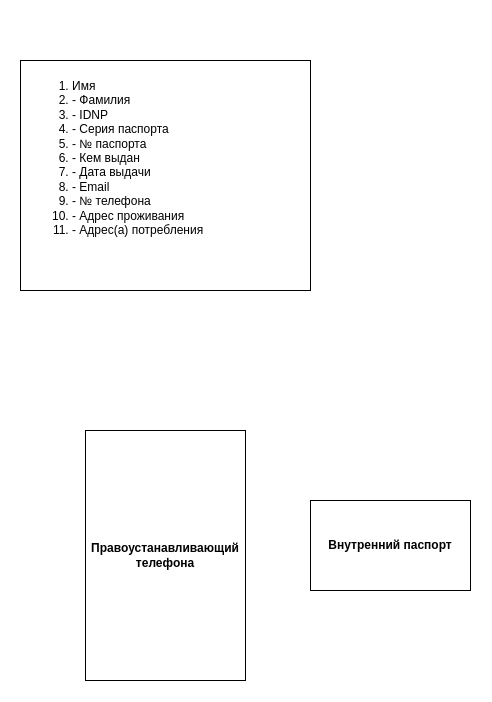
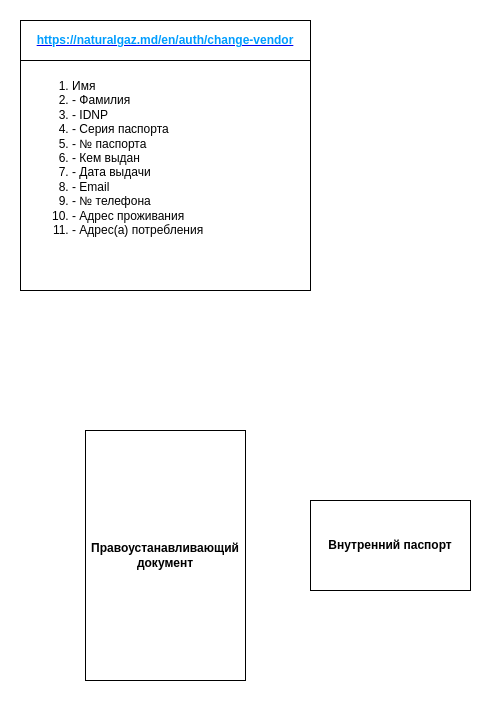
node "https://naturalgaz.md/en/auth/change-vendor": added
node "Правоустанавливающий телефона": label "Правоустанавливающий телефона" -> "Правоустанавливающий документ"
